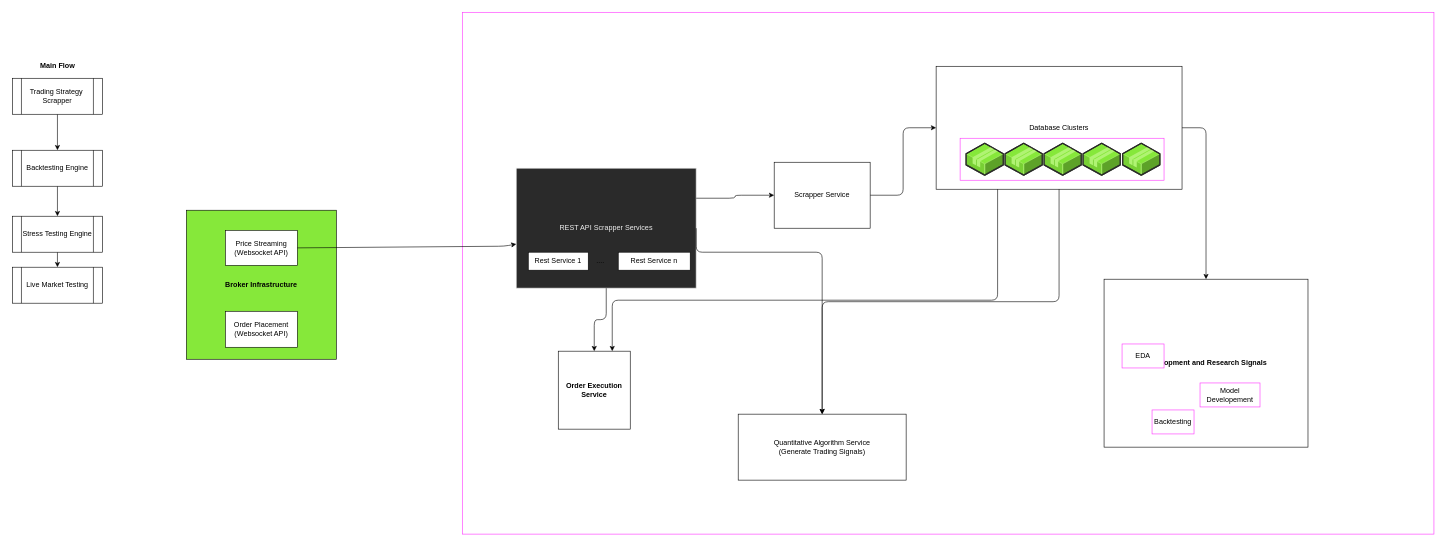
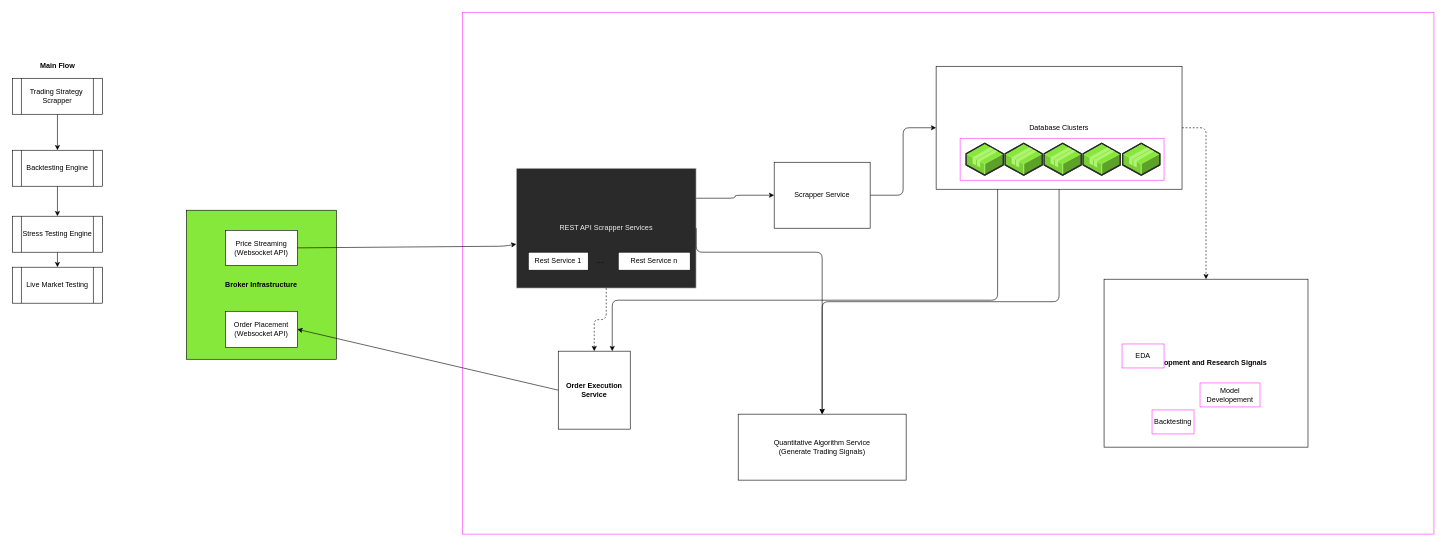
edge "Database Clusters" -> "Development and Research Signals": style solid -> dashed
edge "REST API Scrapper Services" -> "Order Execution Service": style solid -> dashed
edge "Order Execution Service" -> "Order Placement (Websocket API)": added
